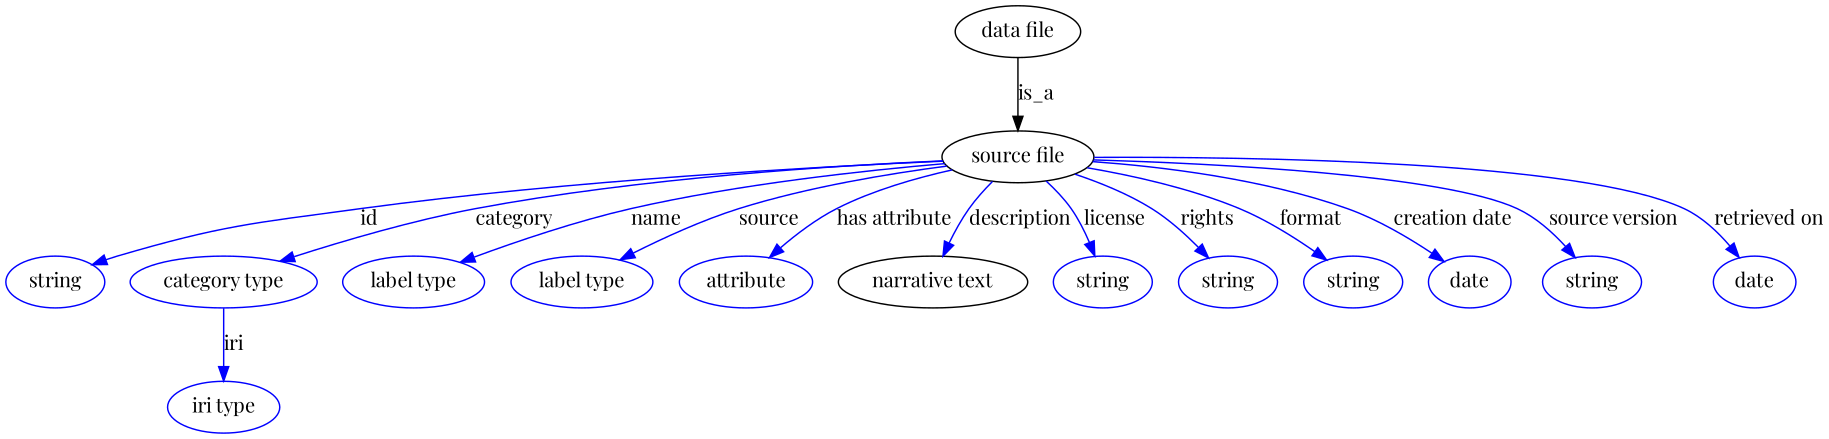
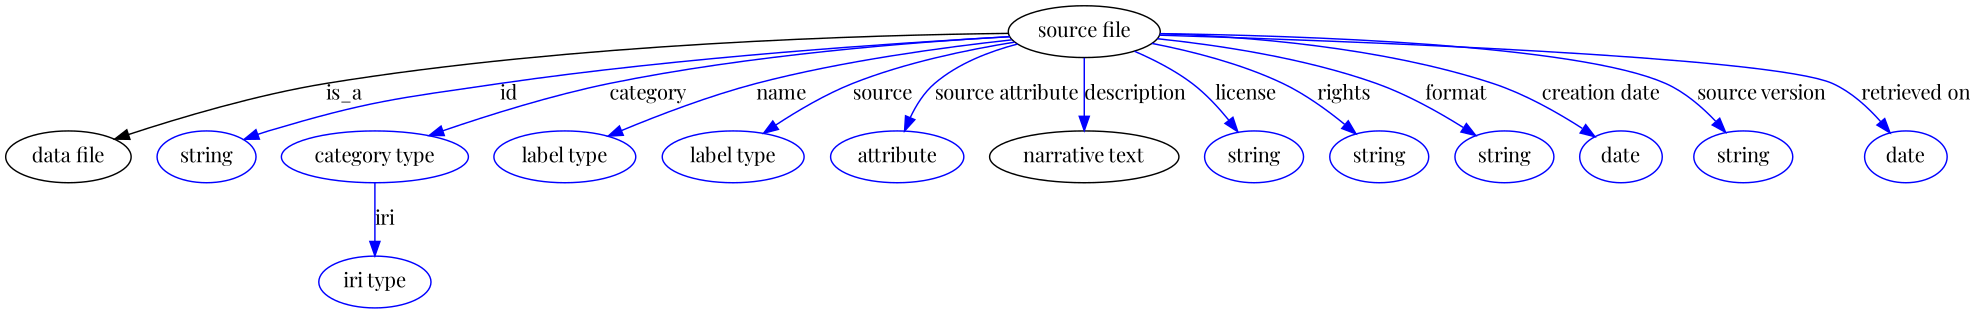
edge "data file" -> "source file": reversed
edge "source file" -> "attribute": label "has attribute" -> "source attribute"
